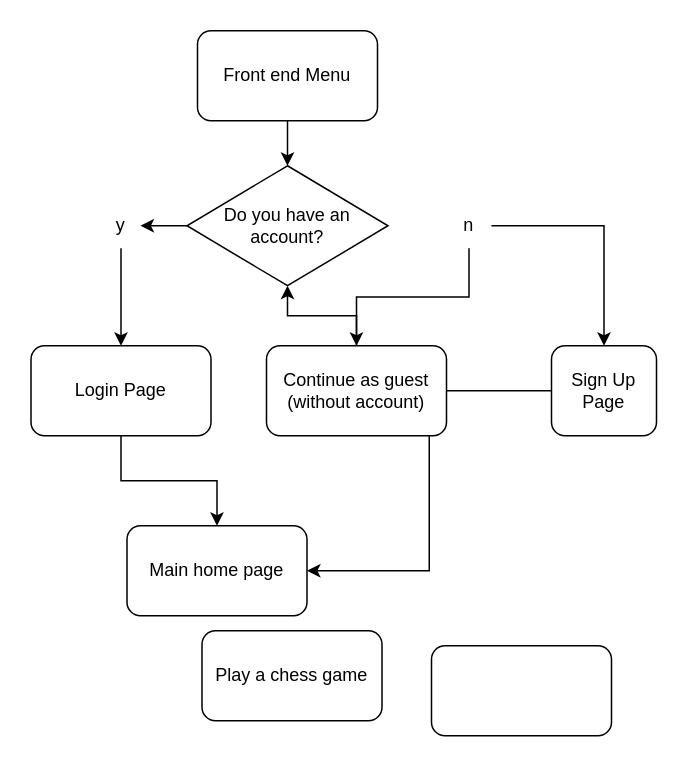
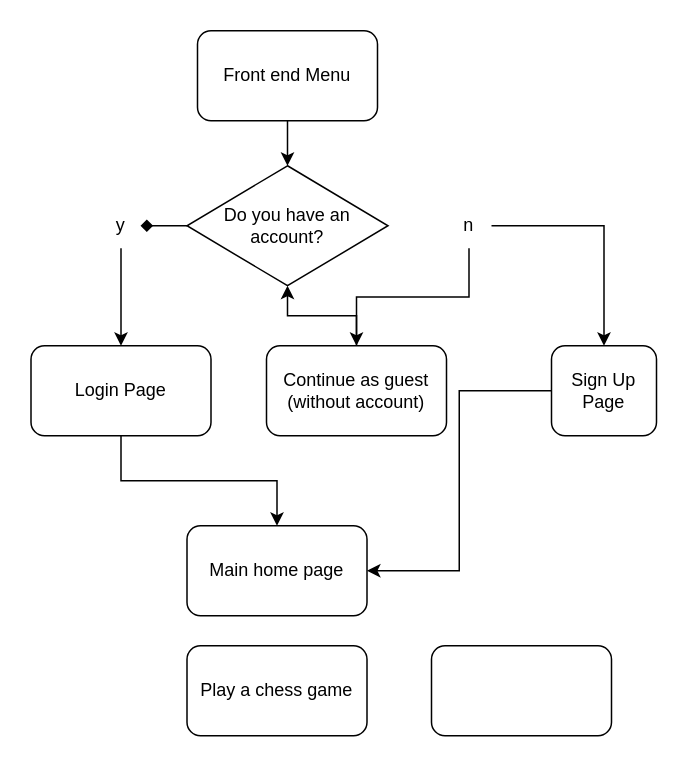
edge "Do you have an account?" -> "y": arrowhead classic -> diamond
node "Main home page": moved (217, 571) -> (277, 571)
node "Play a chess game": moved (292, 676) -> (277, 691)
